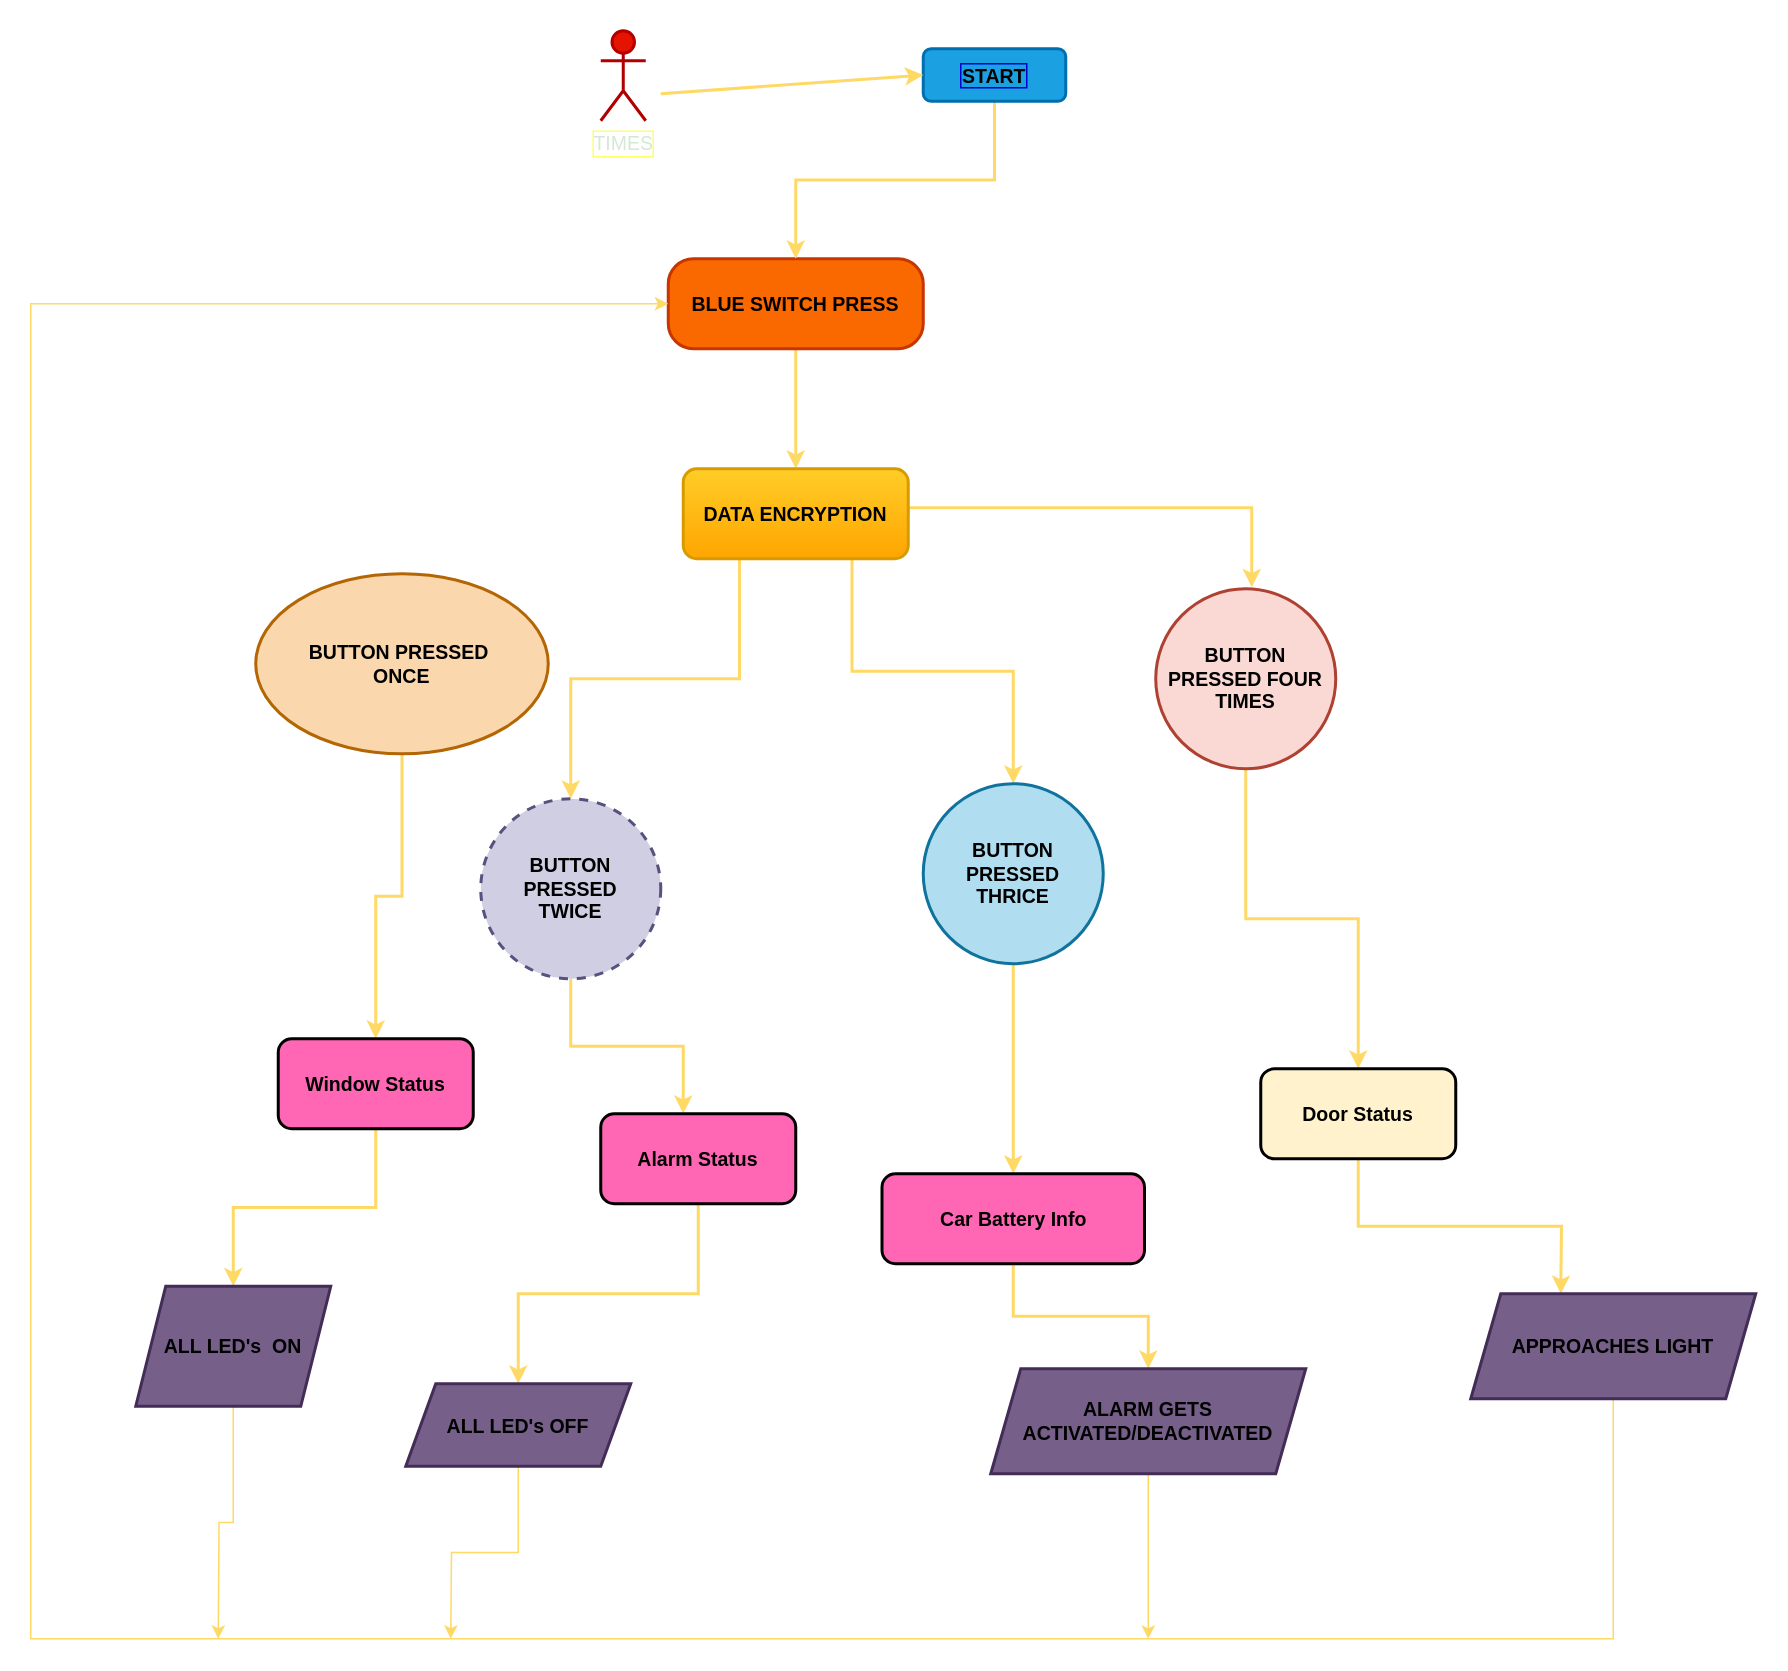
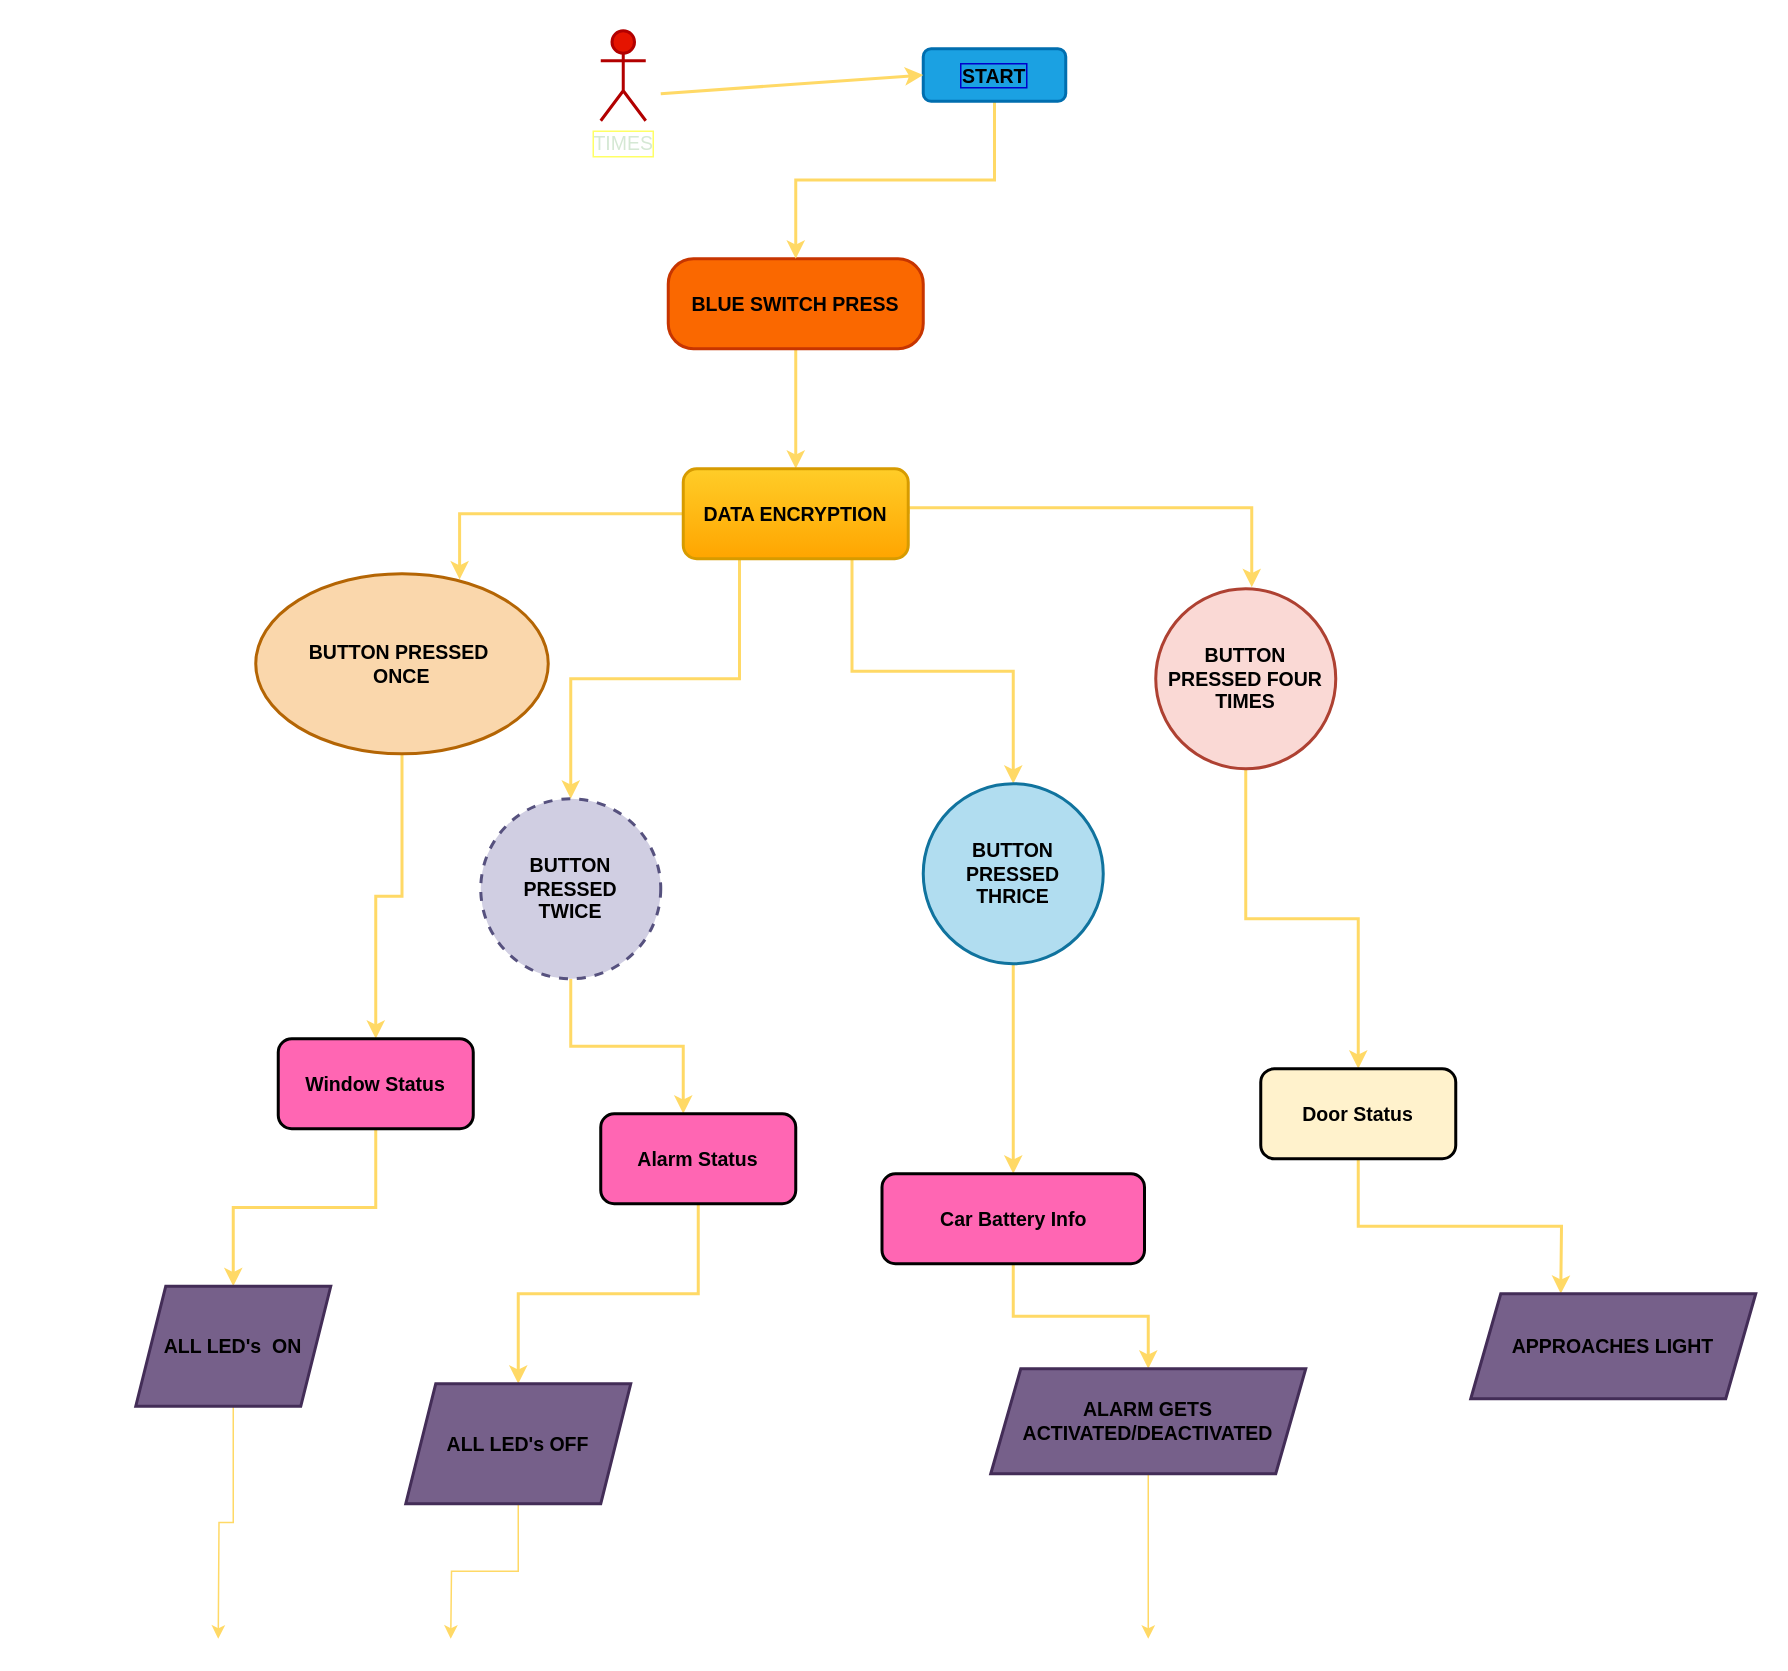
edge "DATA ENCRYPTION" -> "BUTTON PRESSED ONCE": added
node "ALL LED's OFF": size 225x83 -> 225x120
edge "APPROACHES LIGHT" -> "BLUE SWITCH PRESS": removed
